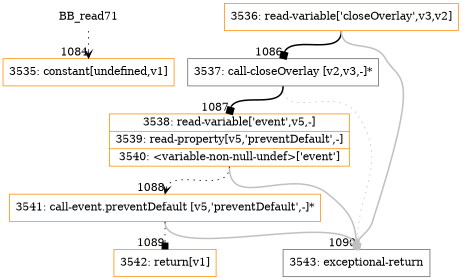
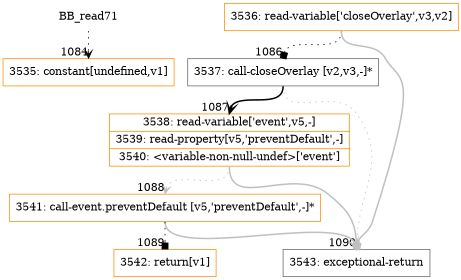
edge "3536: read-variable['closeOverlay',v3,v2]" -> "3537: call-closeOverlay [v2,v3,-]*": style bold -> dotted
edge "3537: call-closeOverlay [v2,v3,-]*" -> "3538: read-variable['event',v5,-]": arrowhead box -> vee
edge "3538: read-variable['event',v5,-]" -> "3541: call-event.preventDefault [v5,'preventDefault',-]*": color black -> gray
